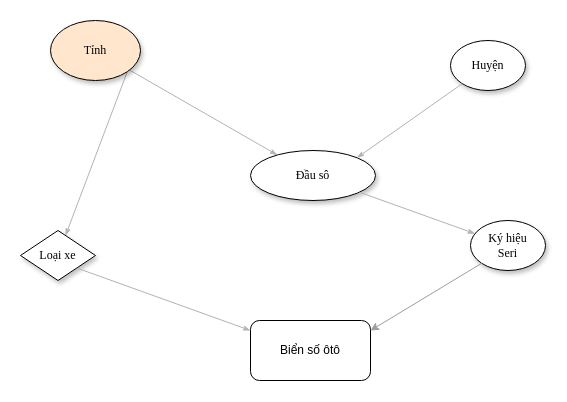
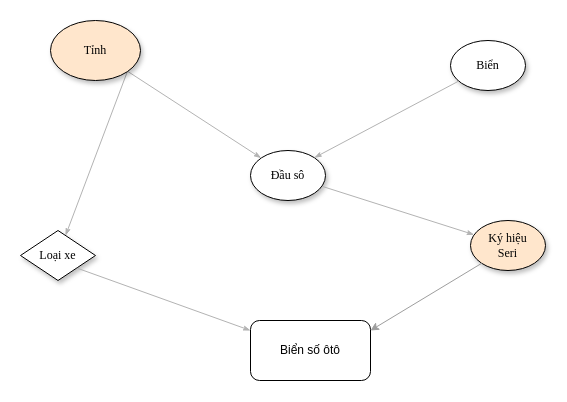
node "Huyện": label "Huyện" -> "Biển"
node "Đầu sô": size 125x50 -> 75x50
node "Ký hiệu Seri": fillcolor #ffffff -> #ffe6cc
